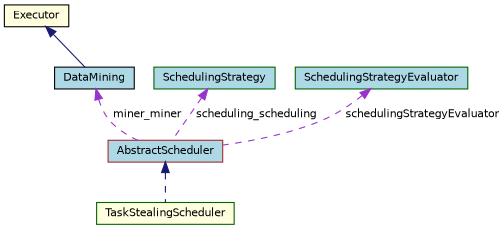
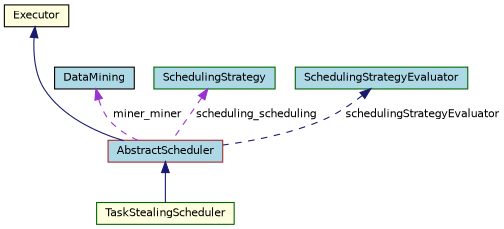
edge "DataMining" -> "Executor": now "AbstractScheduler" -> "Executor"
edge "AbstractScheduler" -> "SchedulingStrategyEvaluator": color darkorchid3 -> midnightblue
edge "TaskStealingScheduler" -> "AbstractScheduler": style dashed -> solid
